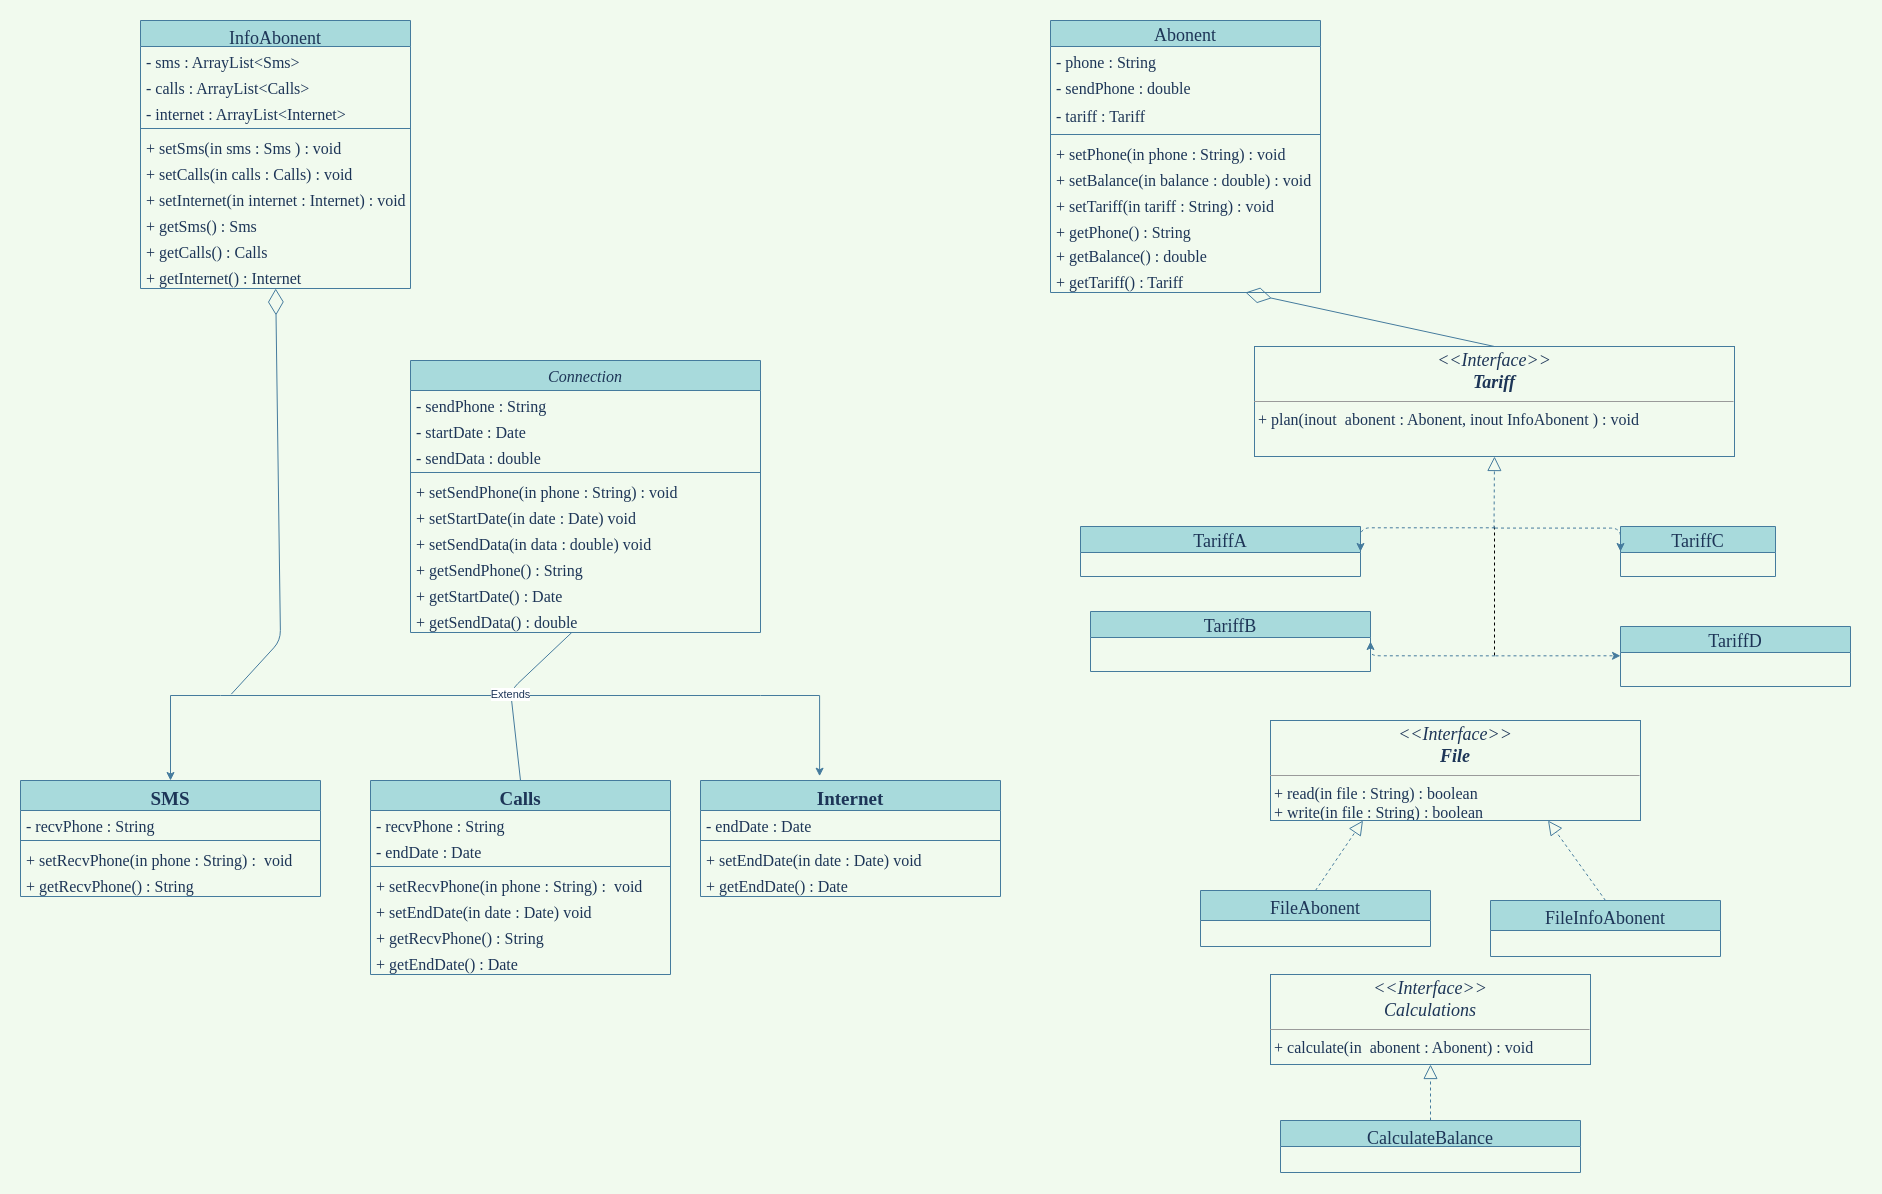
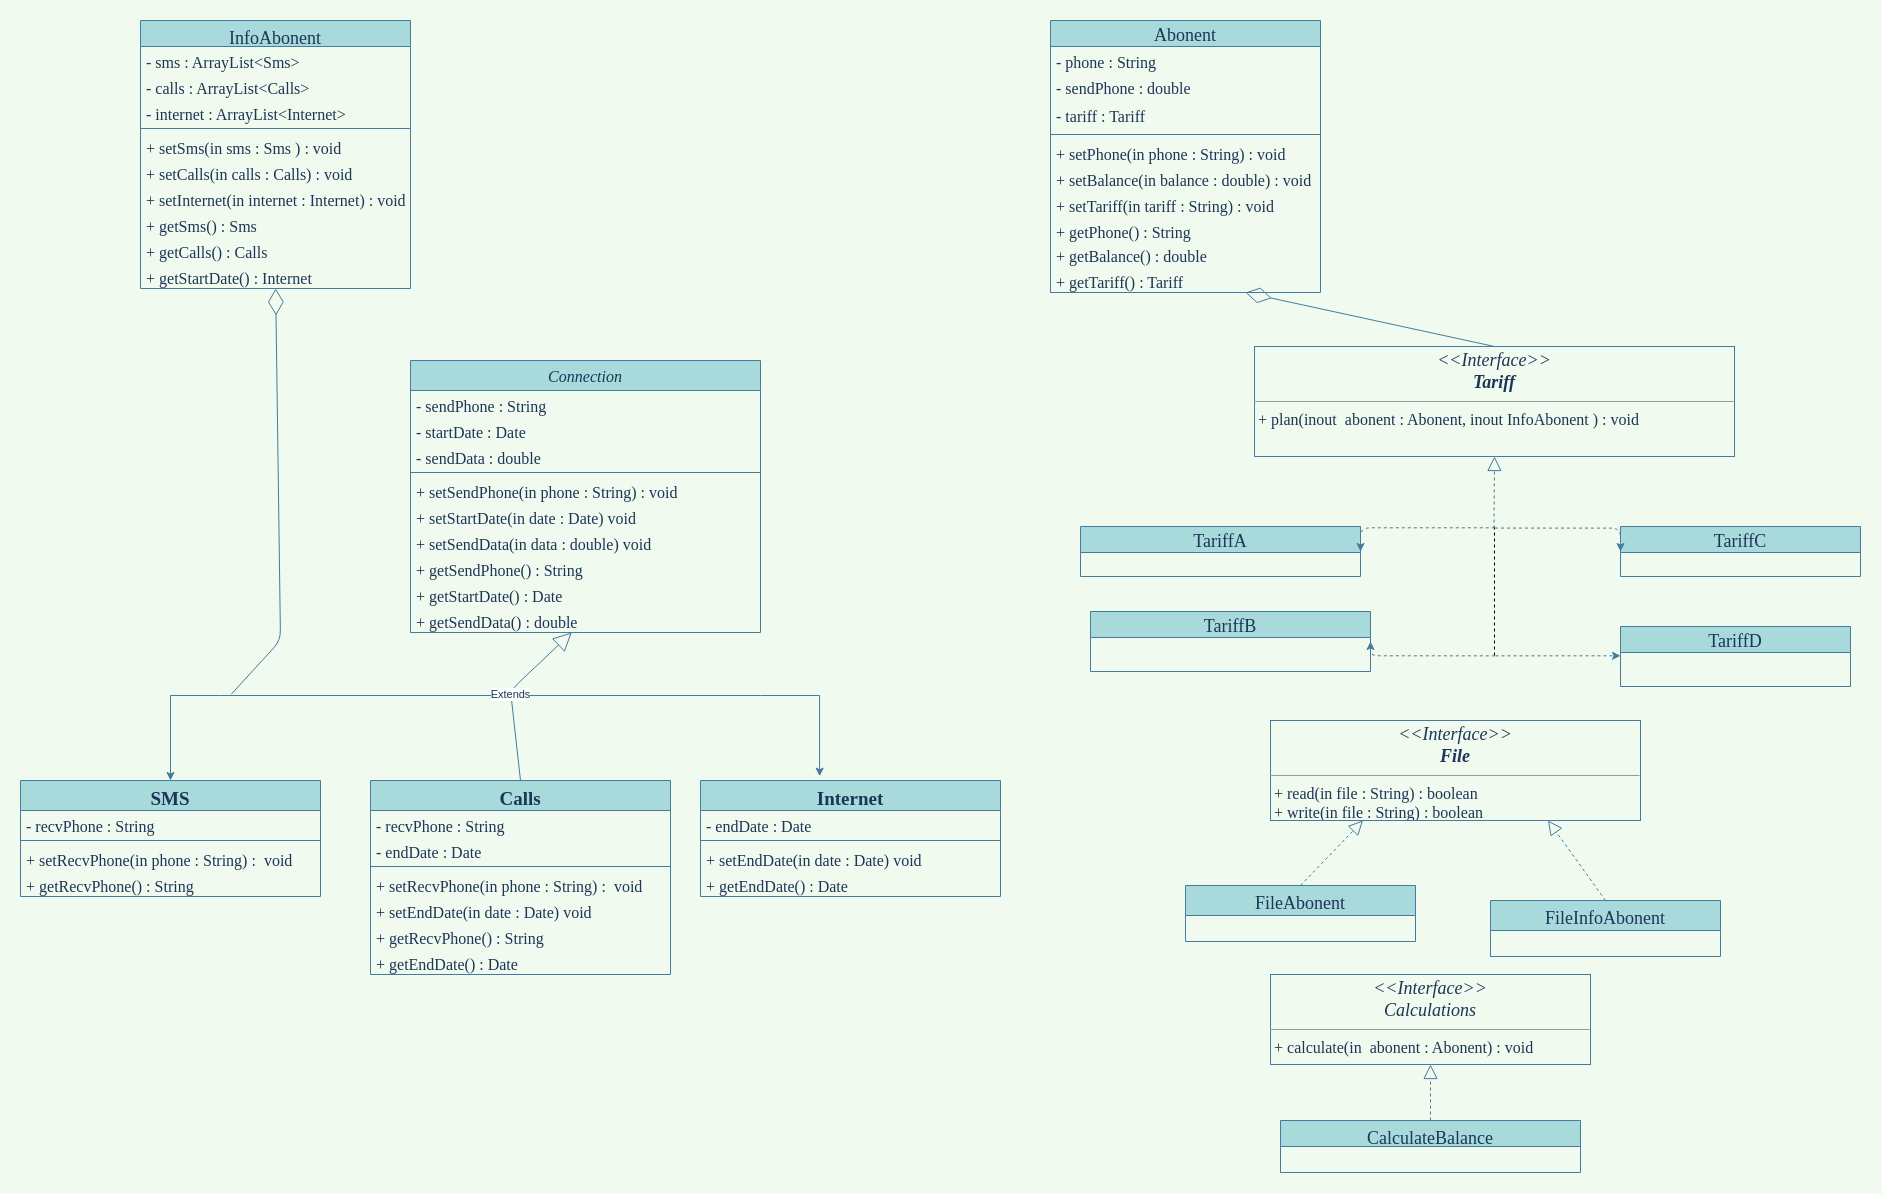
node "+ getInternet() : Internet": label "+ getInternet() : Internet" -> "+ getStartDate() : Internet"
node "TariffC": size 155x50 -> 240x50
edge "+ getSendData() : double" -- "Calls": arrowhead none -> block
node "FileAbonent": moved (1316, 919) -> (1301, 914)
